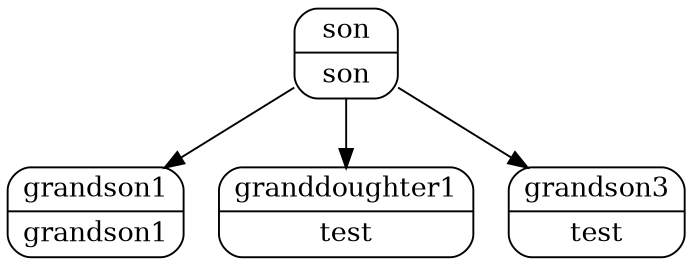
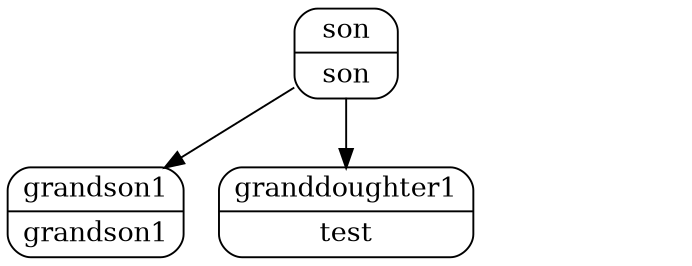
node "grandson3": removed
